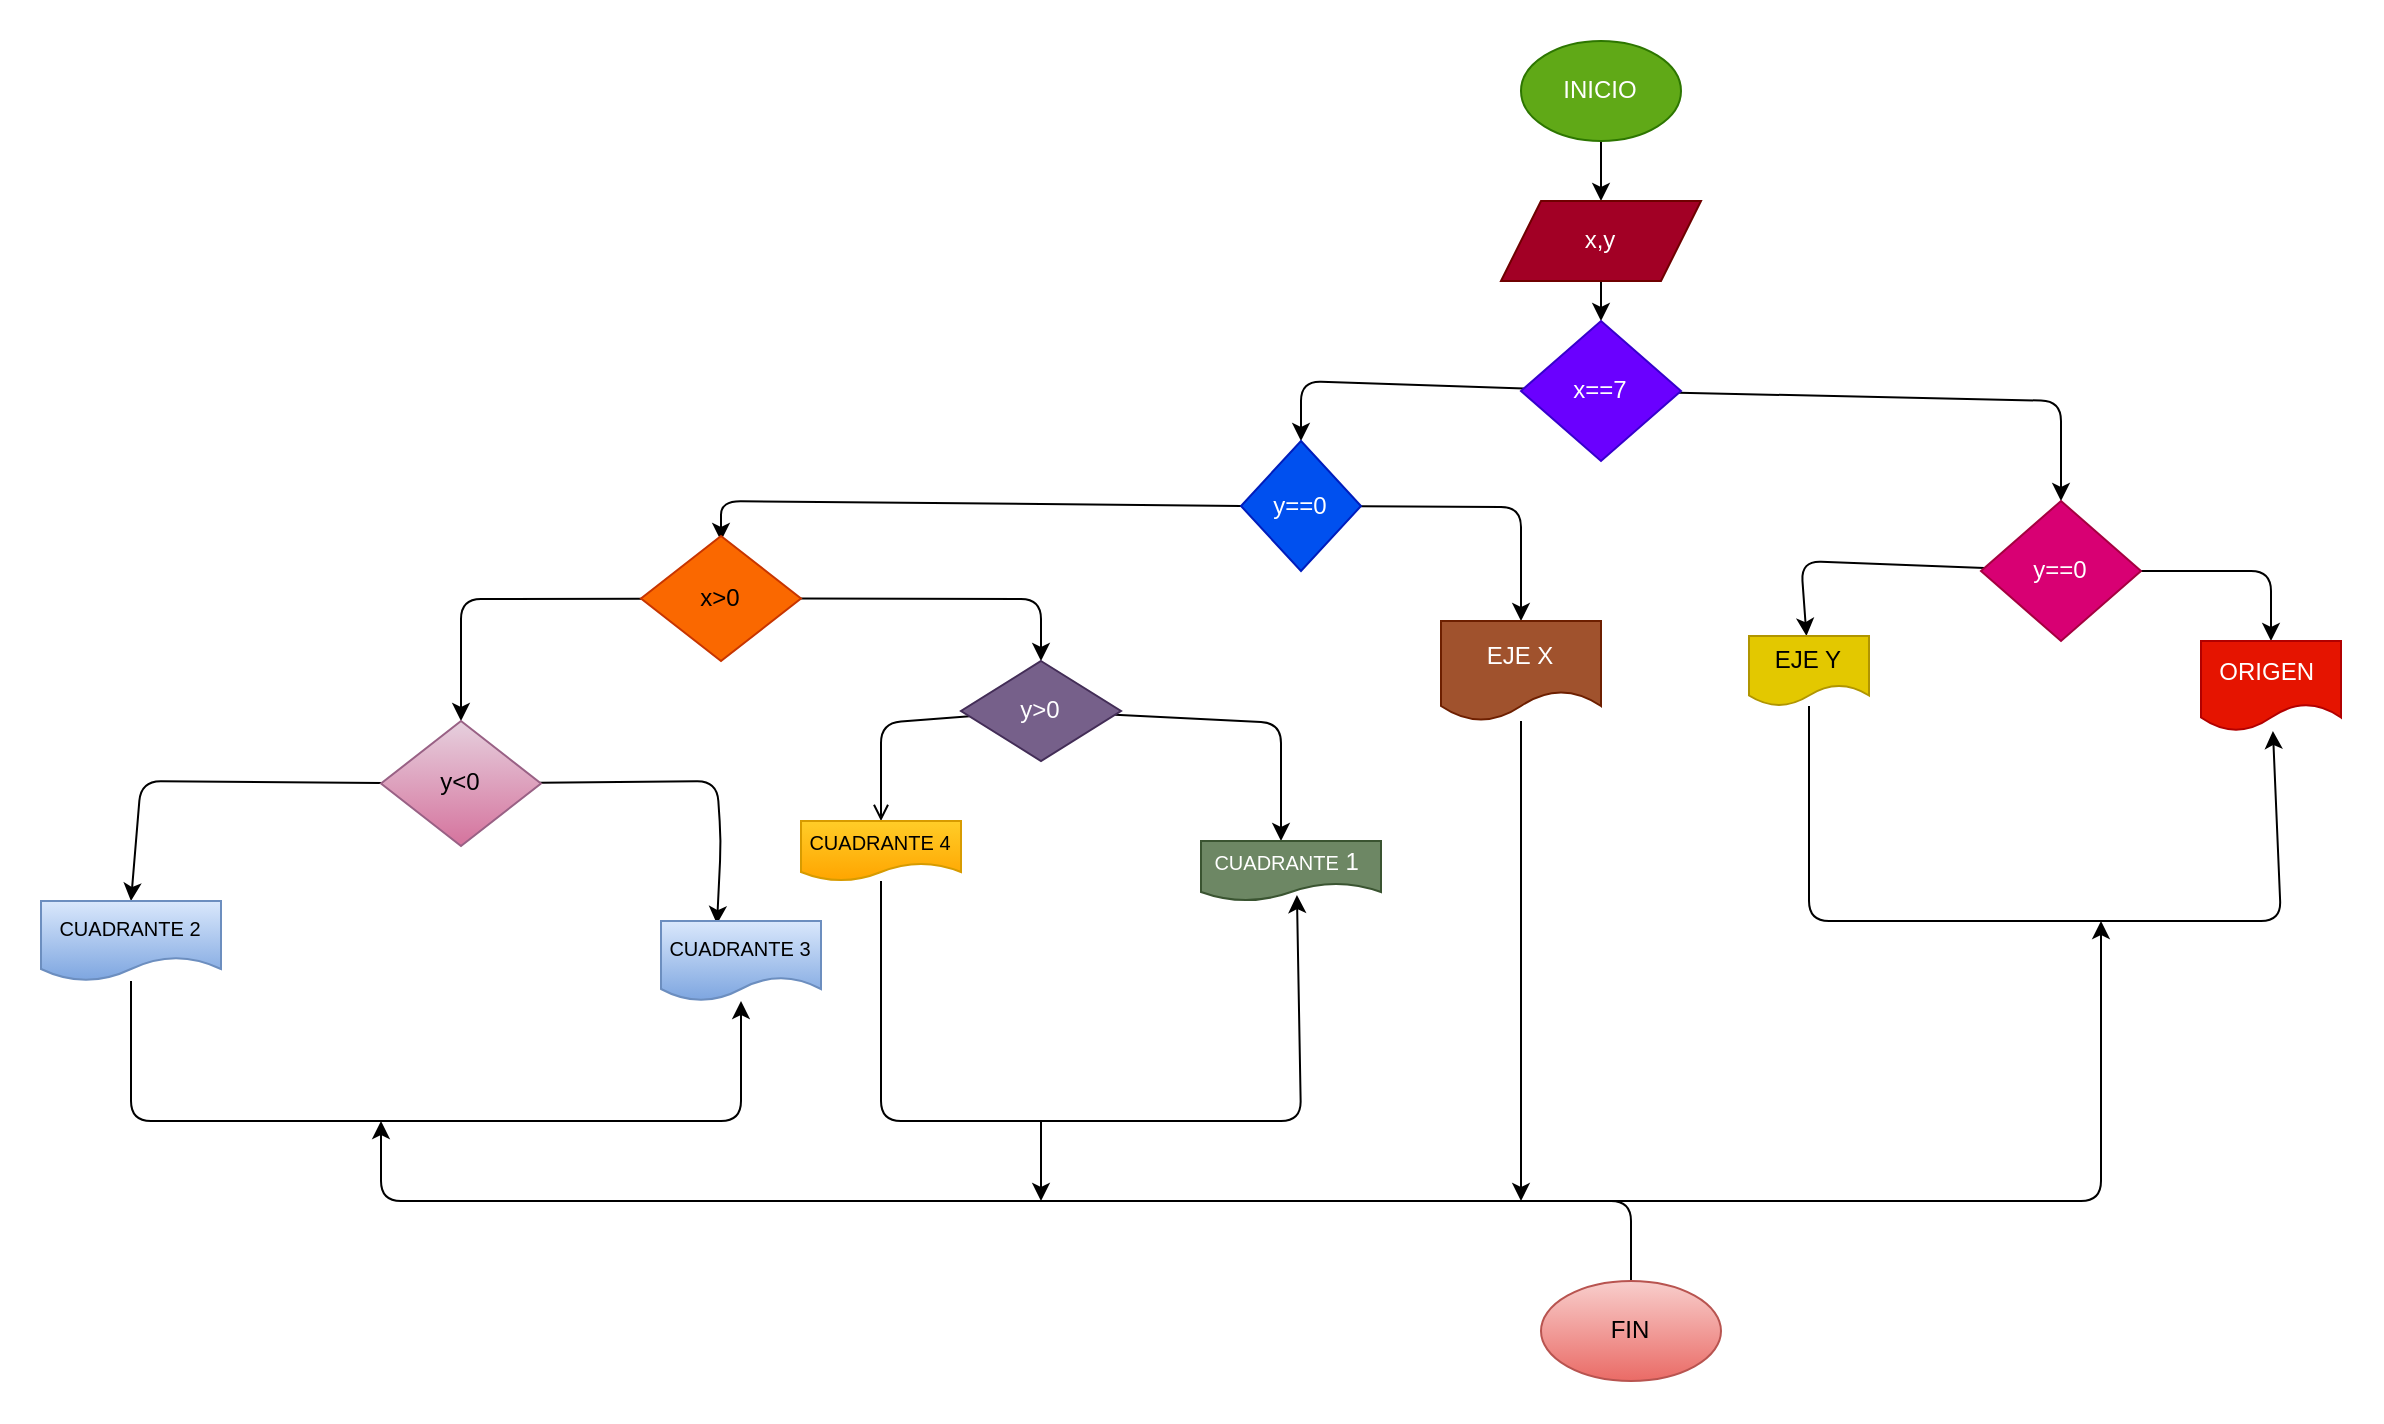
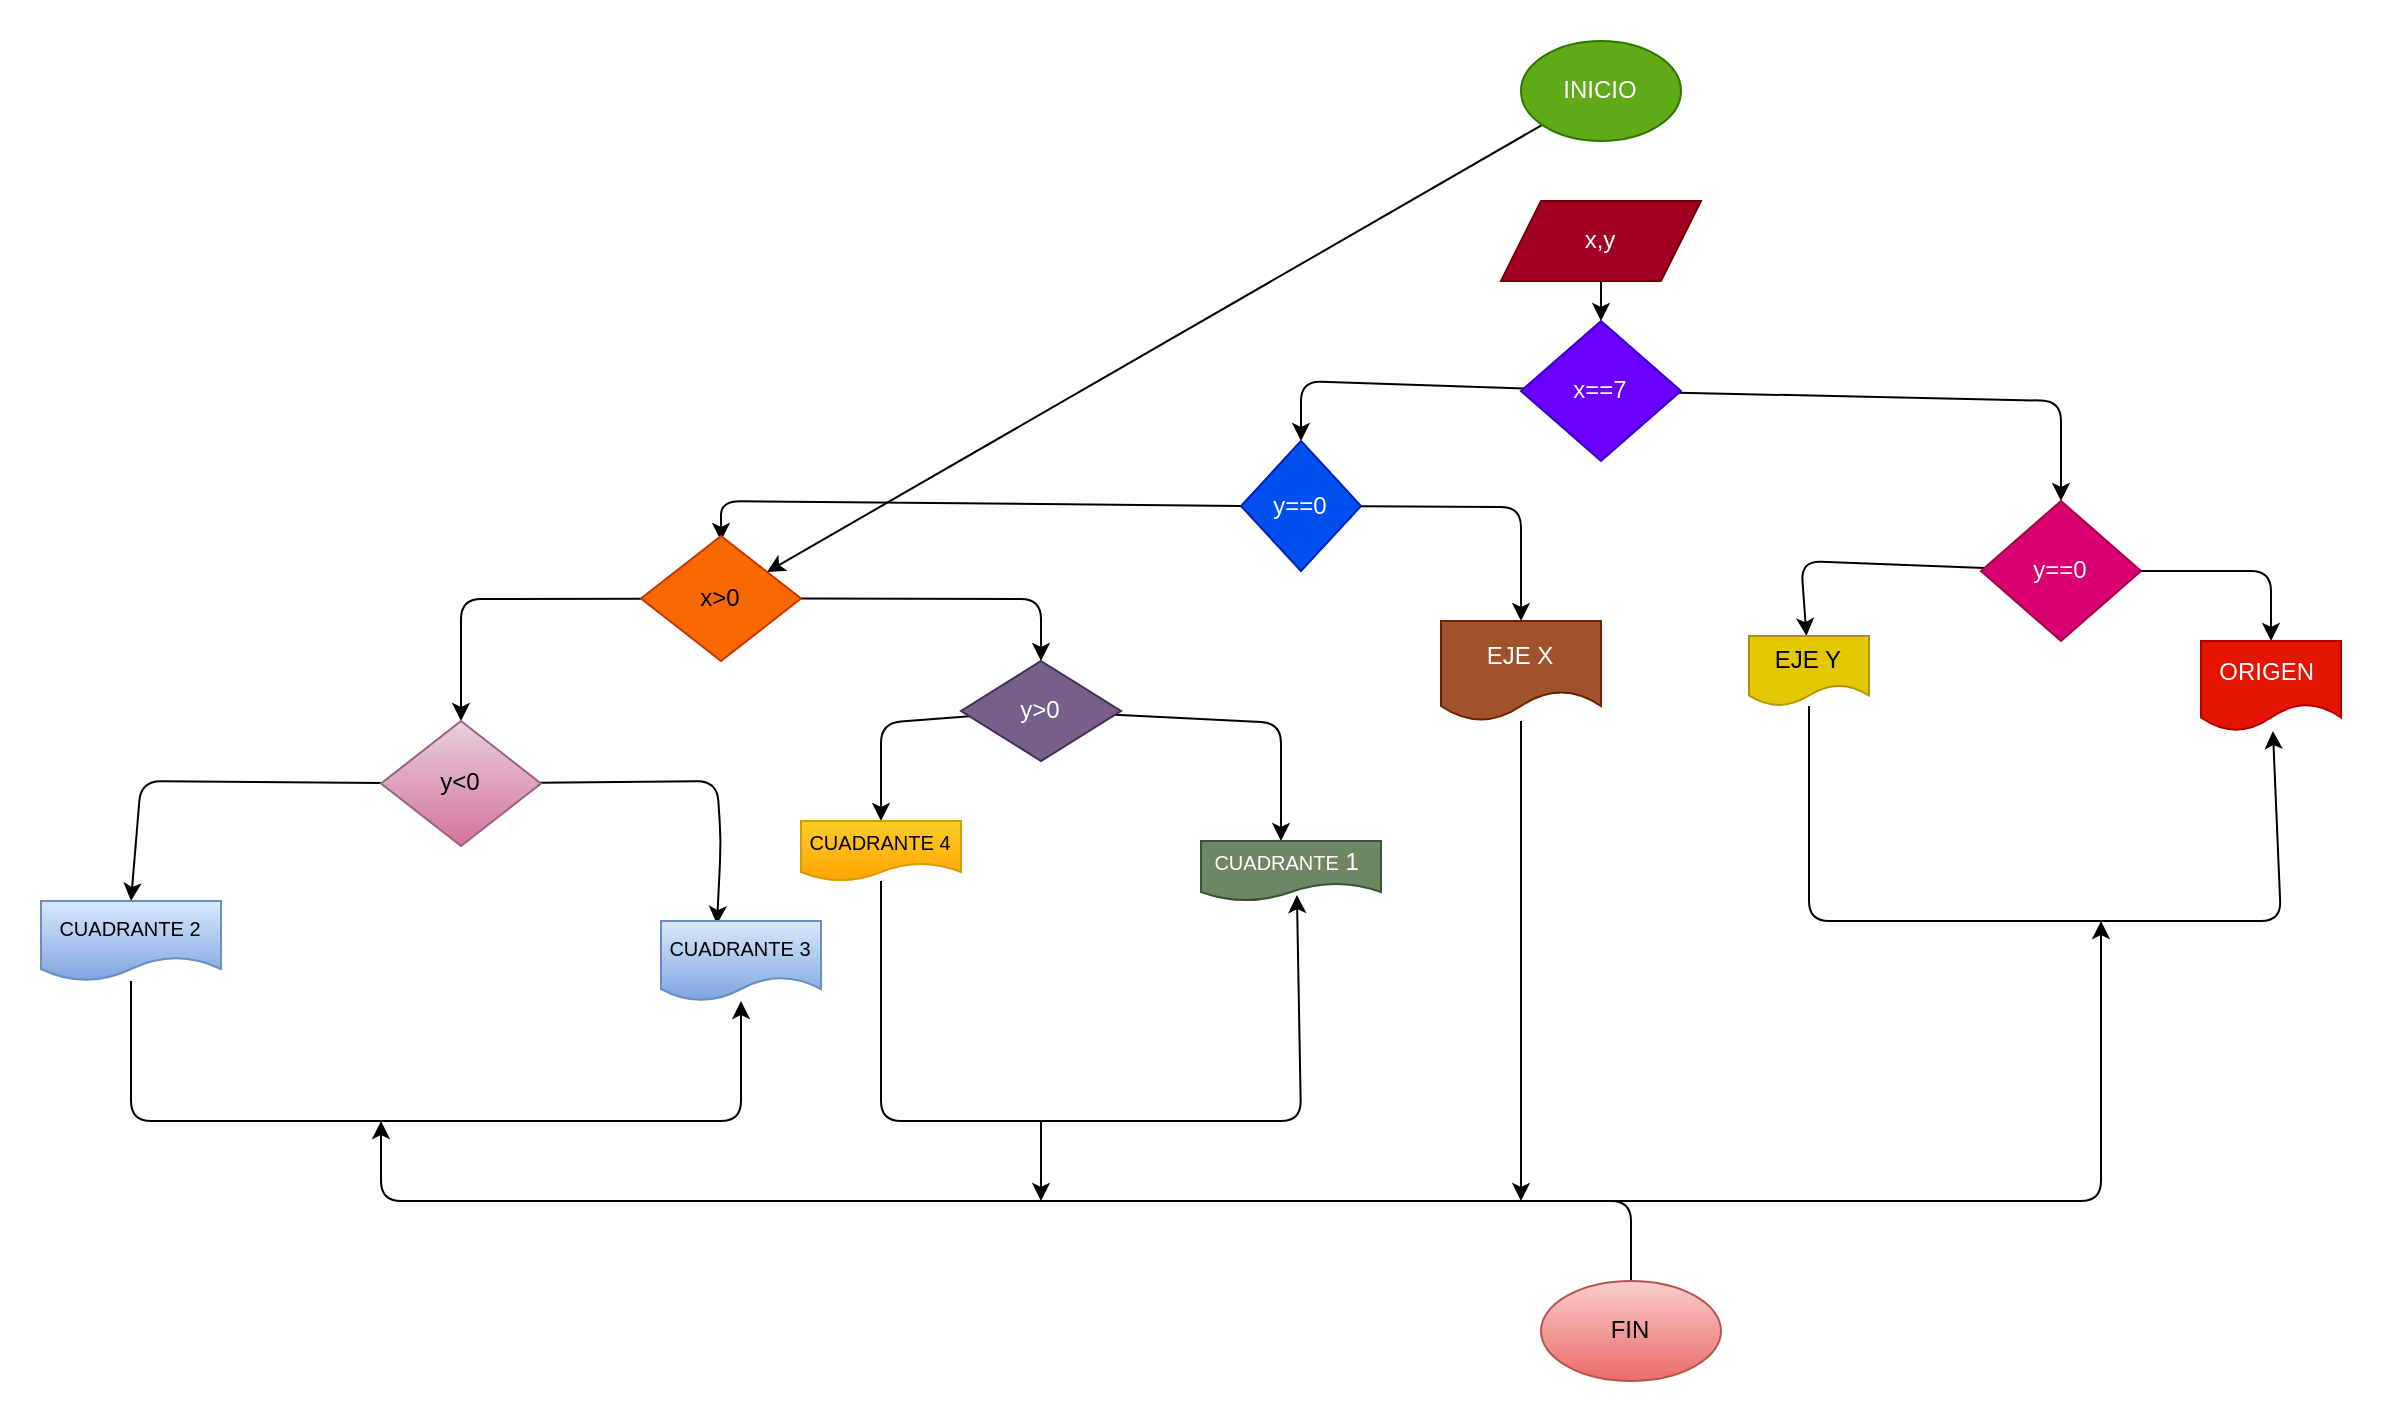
edge "INICIO" -> "x,y": now "INICIO" -> "x>0"
edge "y>0" -> "CUADRANTE 4": arrowhead open -> classic
